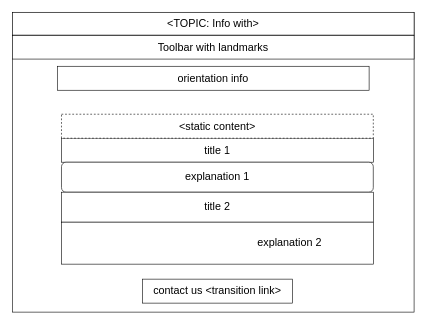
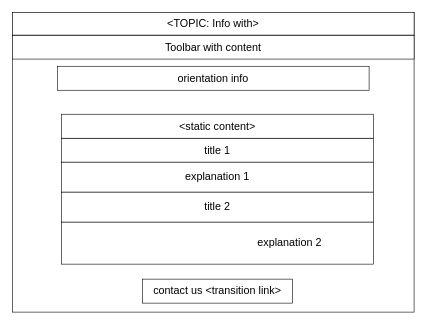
node "Toolbar with landmarks": label "Toolbar with landmarks" -> "Toolbar with content"
node "<static content>": style dashed -> solid
node "explanation 1": shape rounded rectangle -> rectangle
